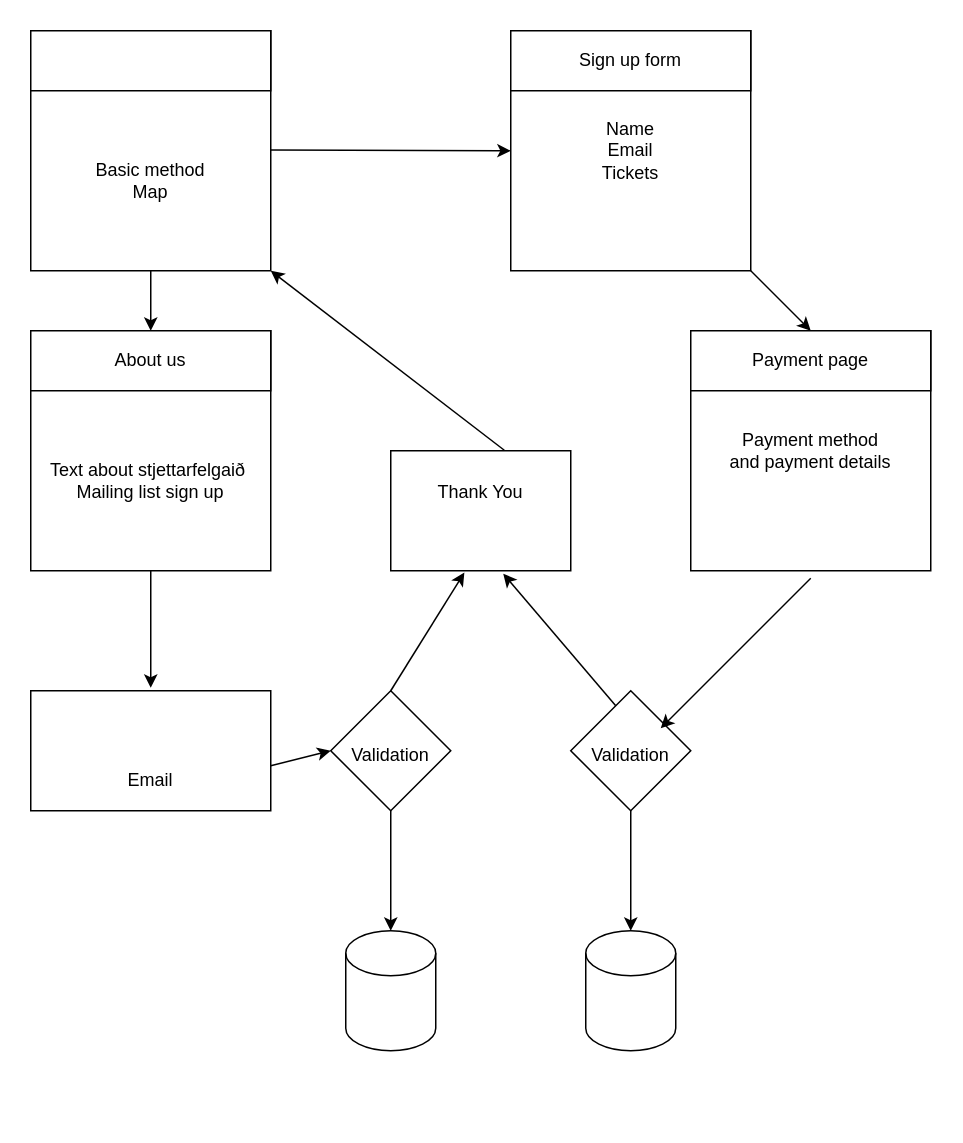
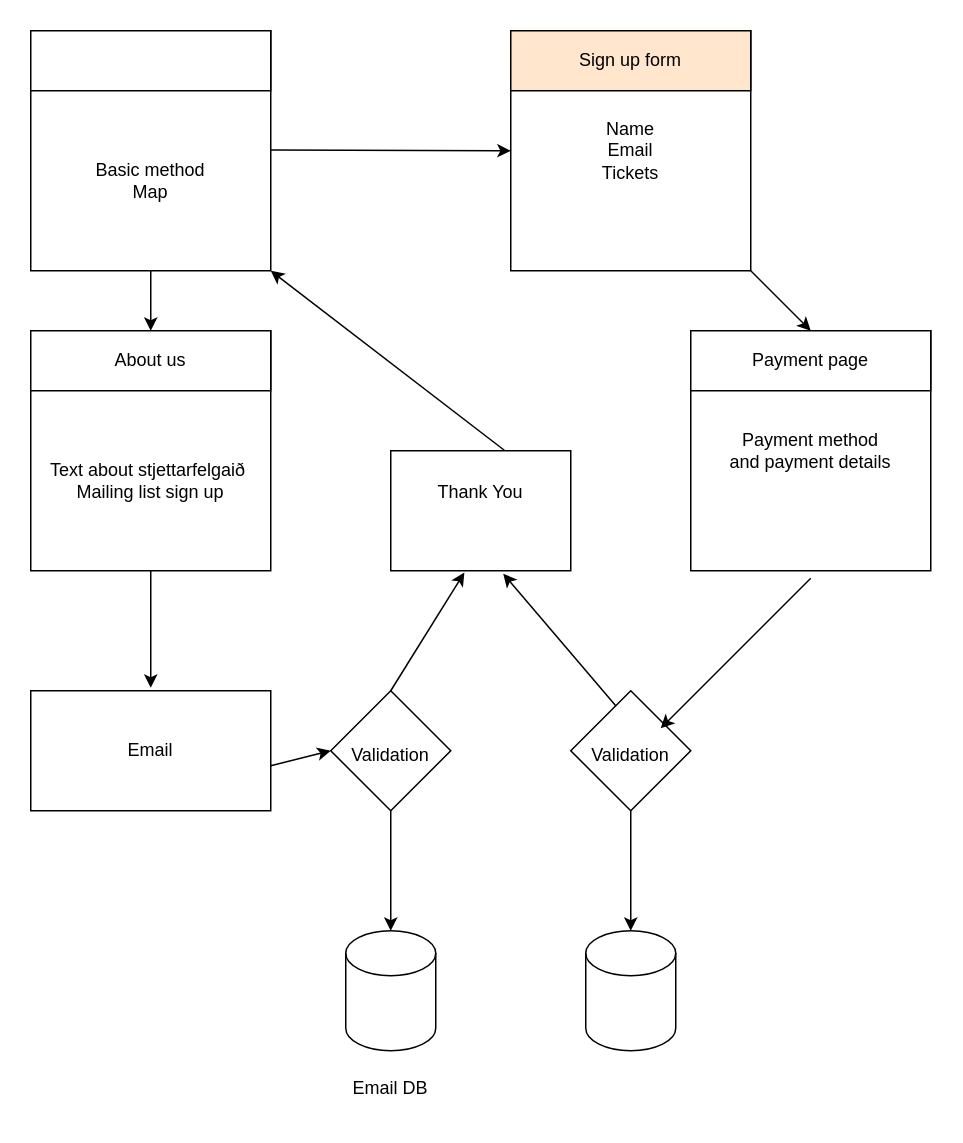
node "Sign up form": fillcolor #ffffff -> #ffe6cc
node "Email": moved (151, 781) -> (151, 751)
node "Email DB": added
